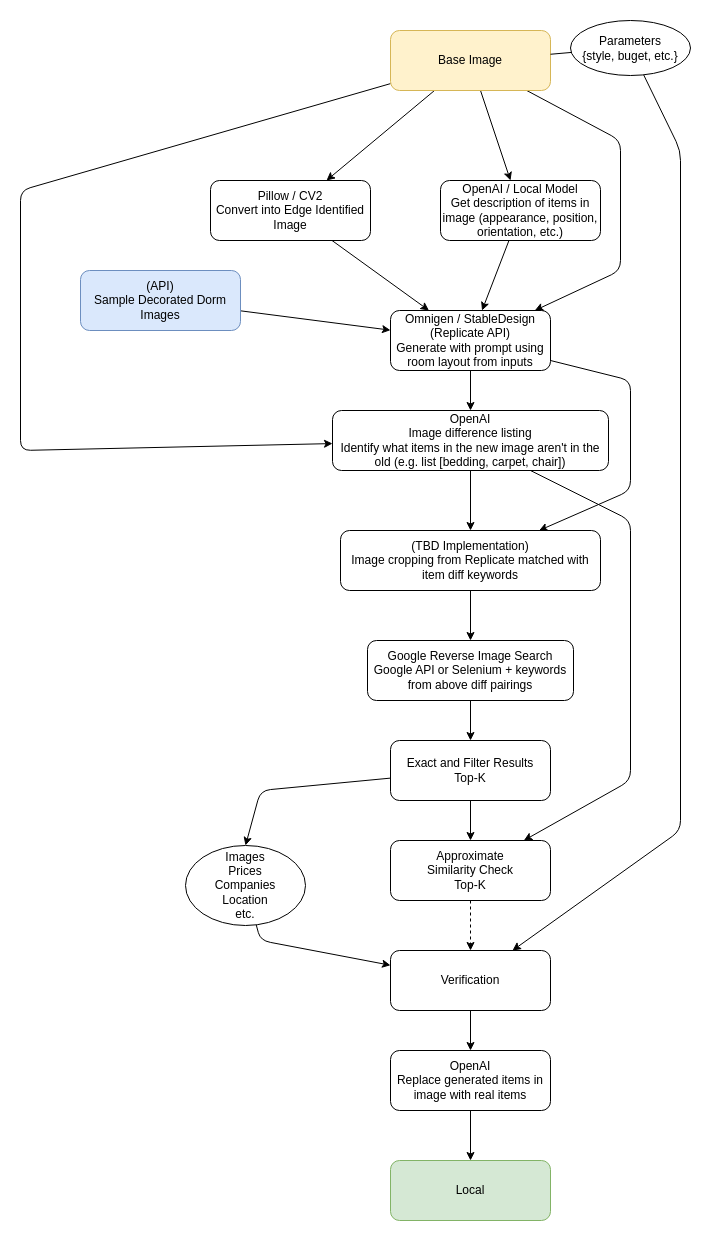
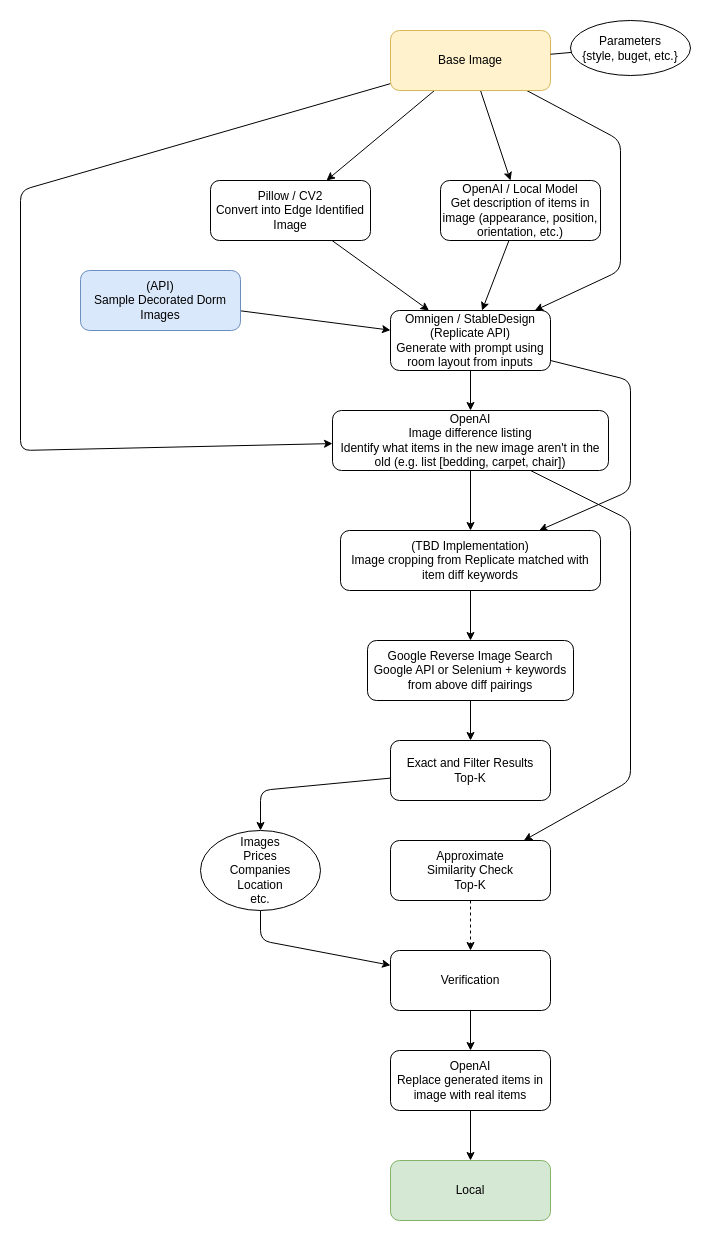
edge "Parameters {style, buget, etc.}" -> "Verification": removed
edge "Exact and Filter Results Top-K" -> "Approximate Similarity Check Top-K": removed
node "Images Prices Companies Location etc.": moved (246, 886) -> (261, 871)
